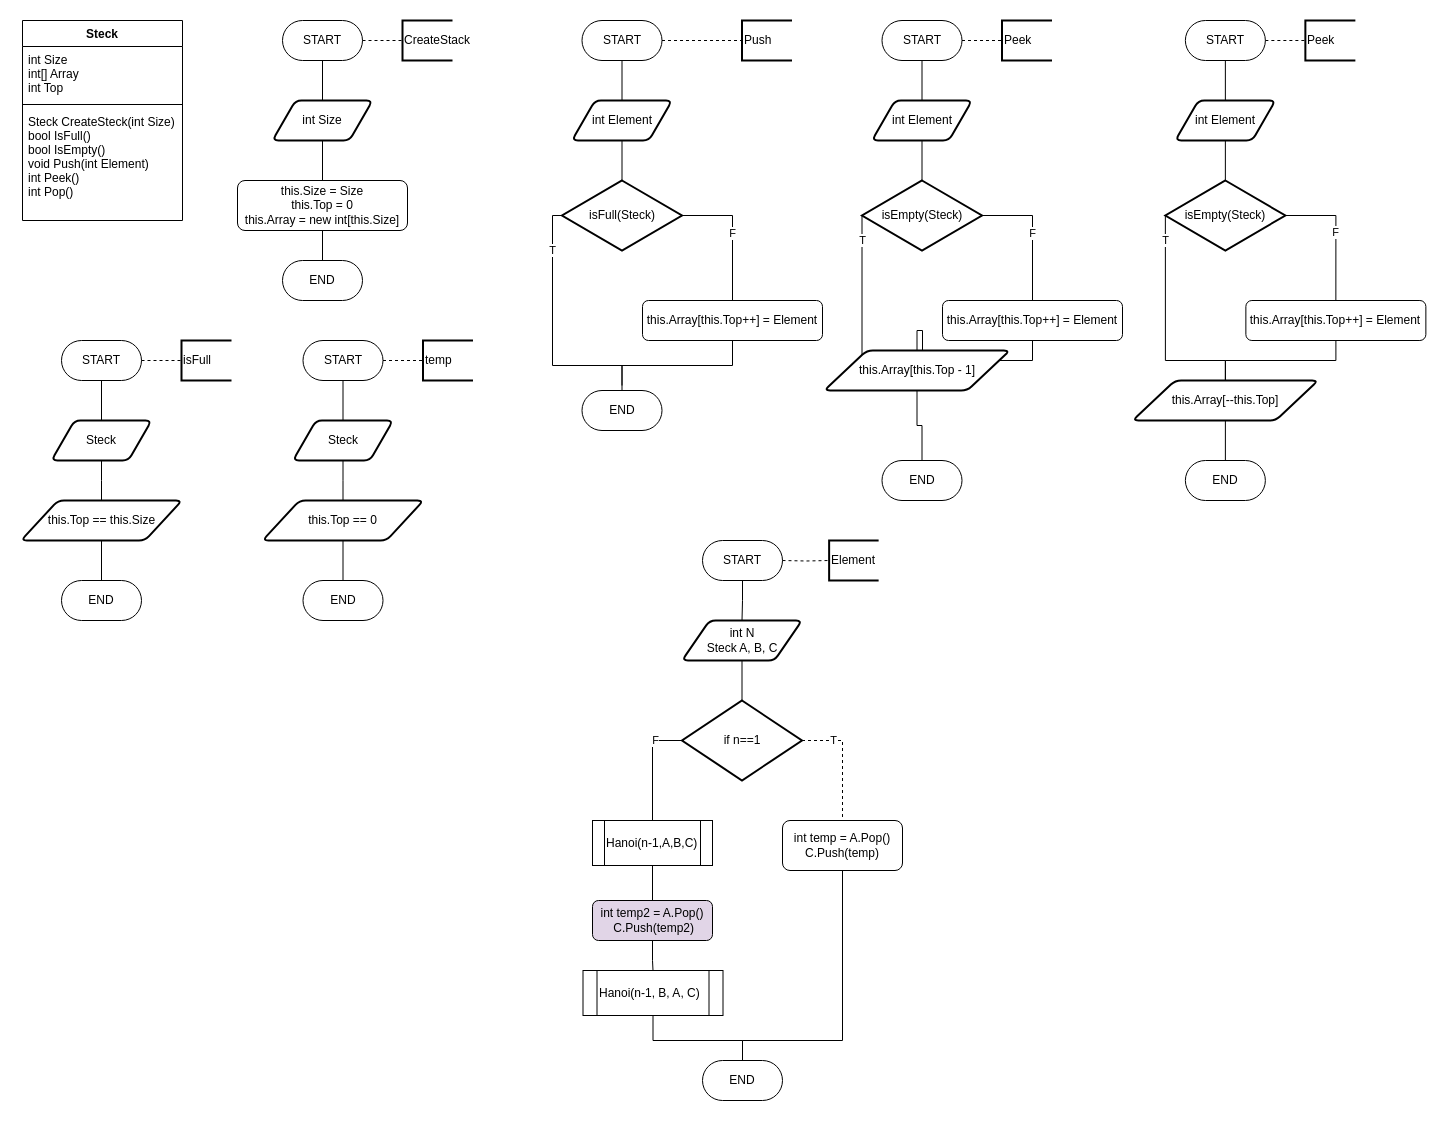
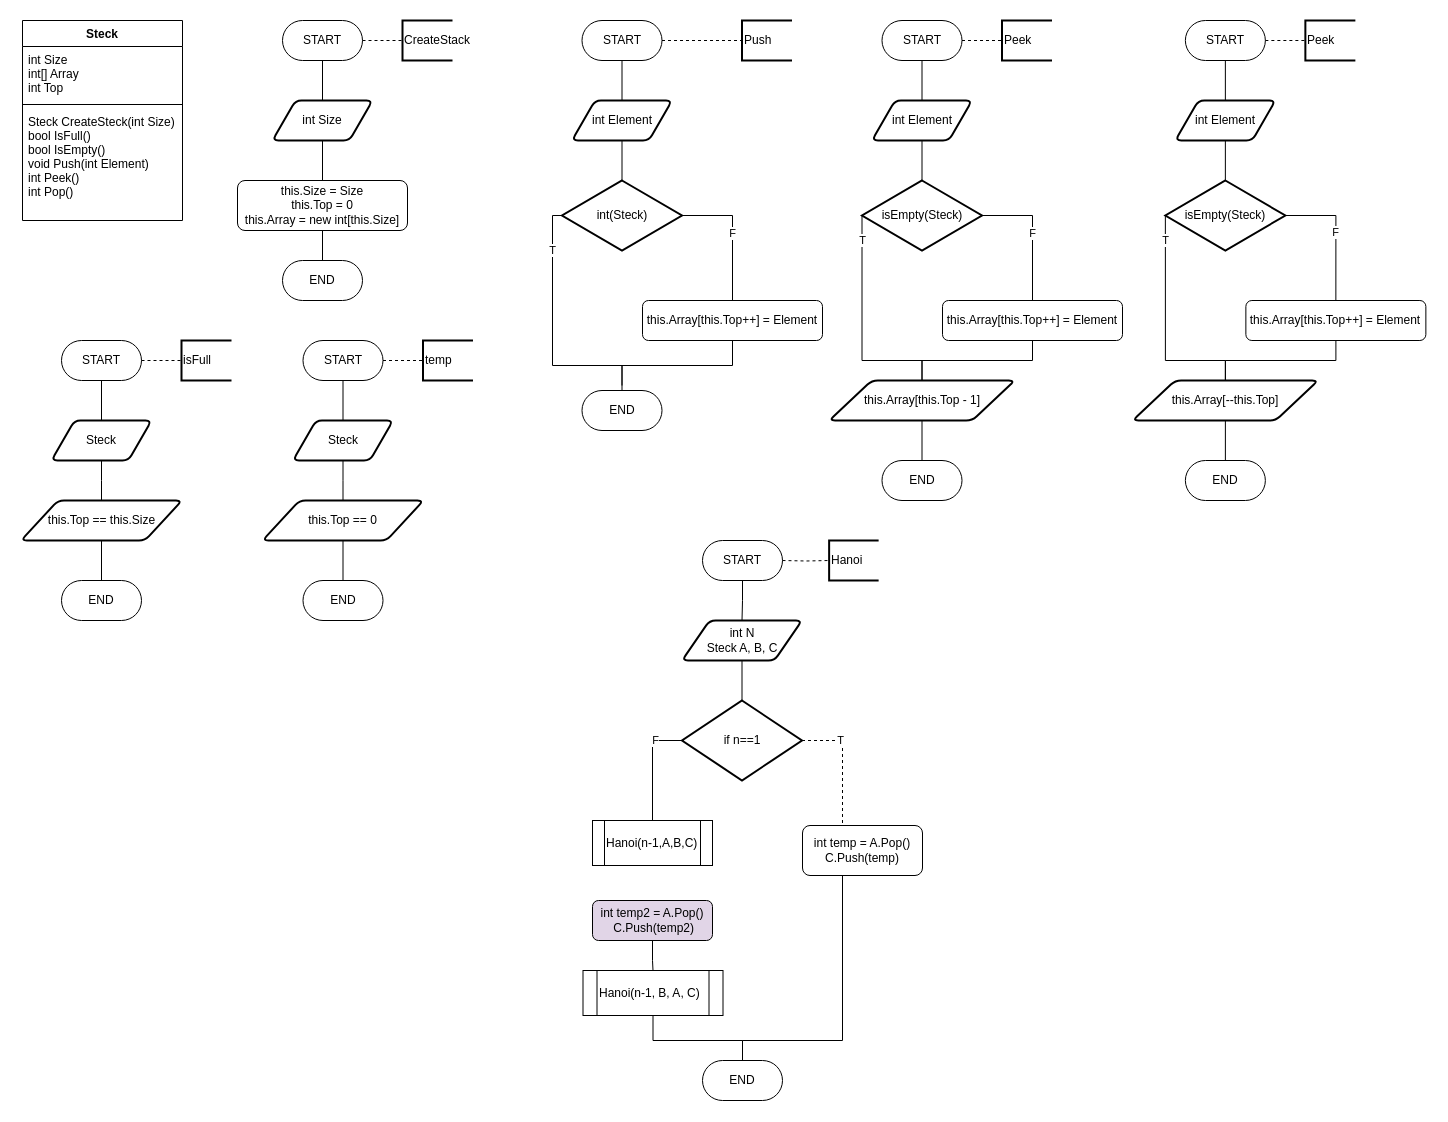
node "isFull(Steck)": label "isFull(Steck)" -> "int(Steck)"
node "this.Array[this.Top - 1]": moved (917, 371) -> (922, 401)
node "Element": label "Element" -> "Hanoi"
node "int temp = A.Pop() C.Push(temp)": moved (843, 846) -> (863, 851)
edge "Hanoi(n-1,A,B,C)" -- "int temp2 = A.Pop() C.Push(temp2)": removed
